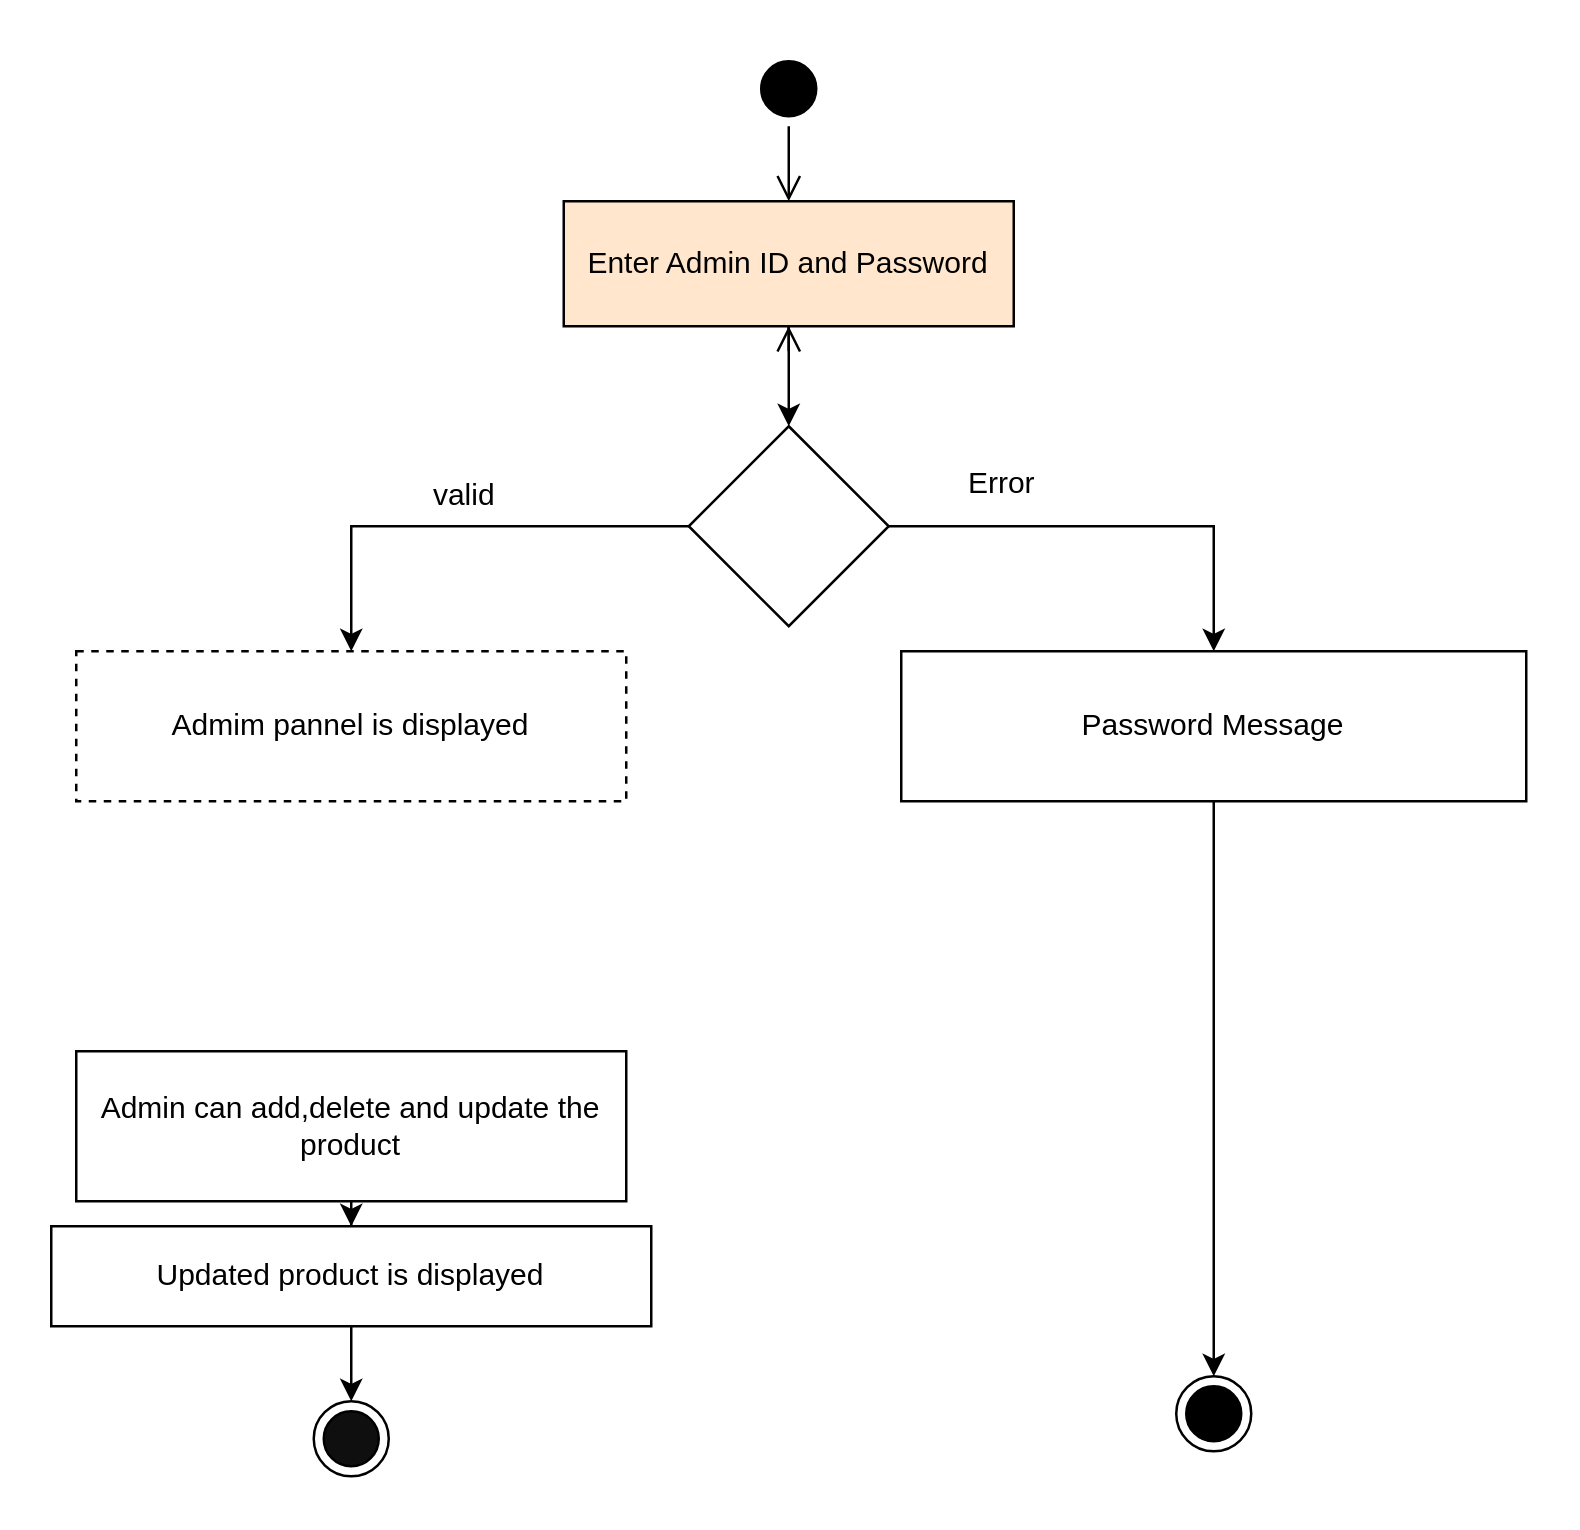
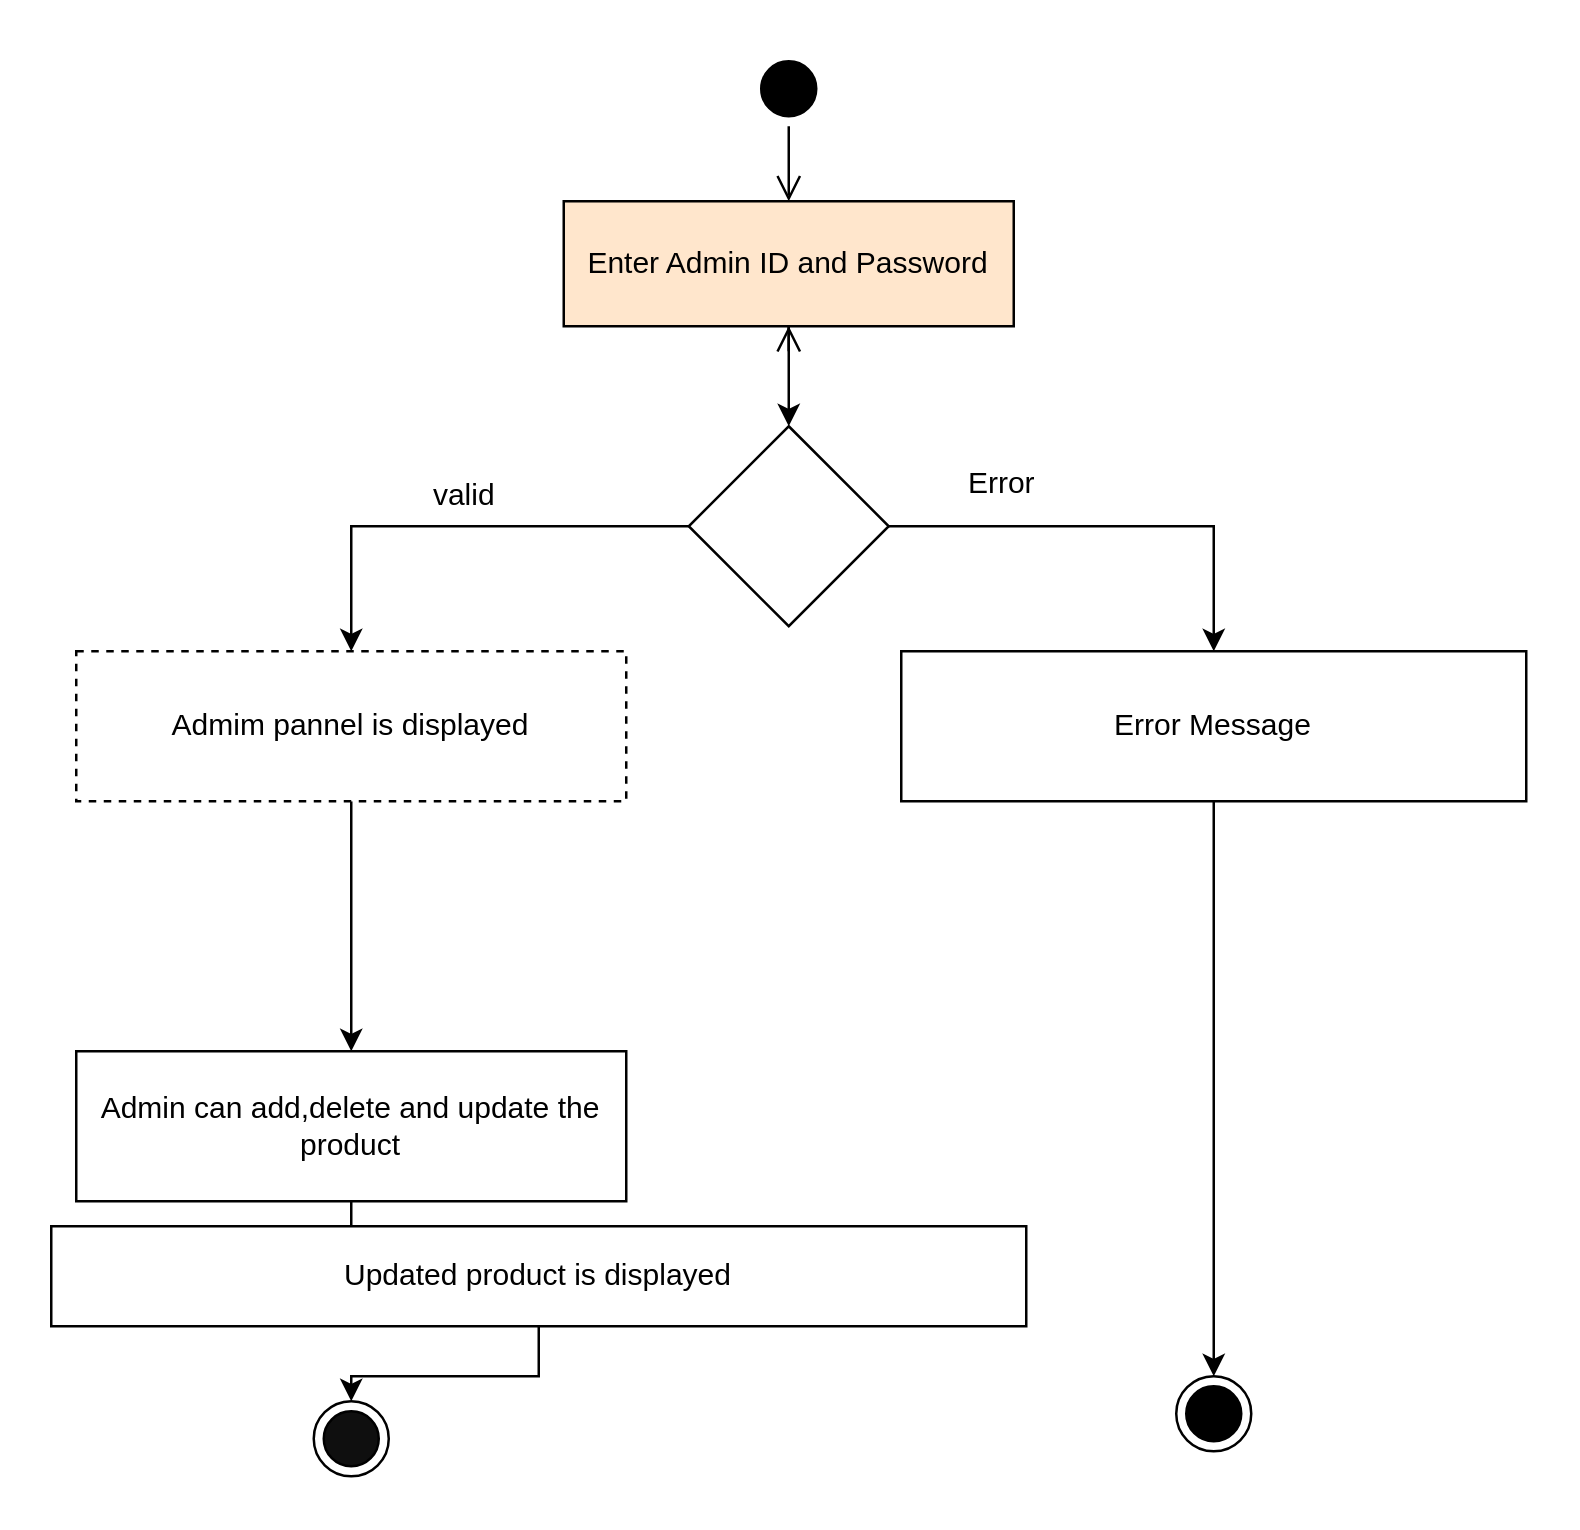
node "Password Message": label "Password Message" -> "Error Message"
edge "Admim pannel is displayed" -> "Admin can add,delete and update the product": added
node "Updated product is displayed": size 600x100 -> 975x100
